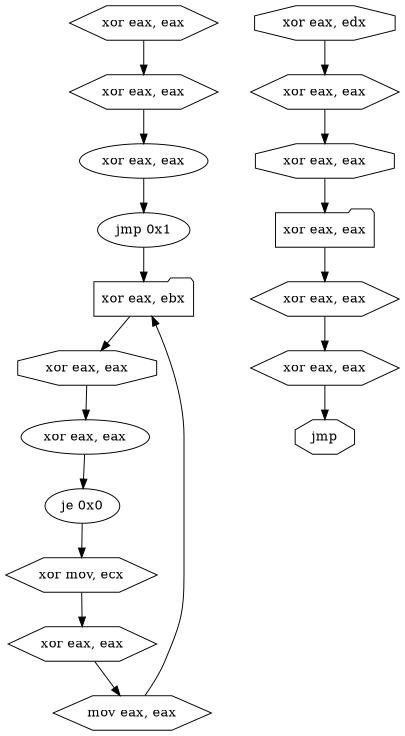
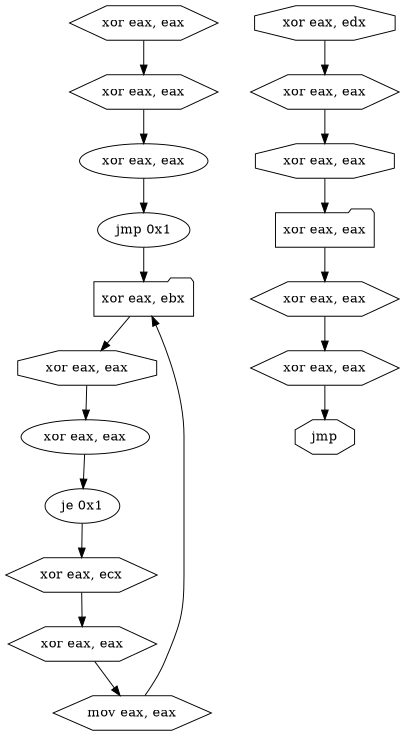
node "je 0x0": label "je 0x0" -> "je 0x1"
node "xor mov, ecx": label "xor mov, ecx" -> "xor eax, ecx"
